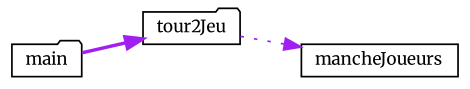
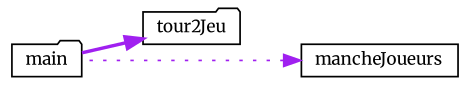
edge "tour2Jeu" -> "mancheJoueurs": now "main" -> "mancheJoueurs"
